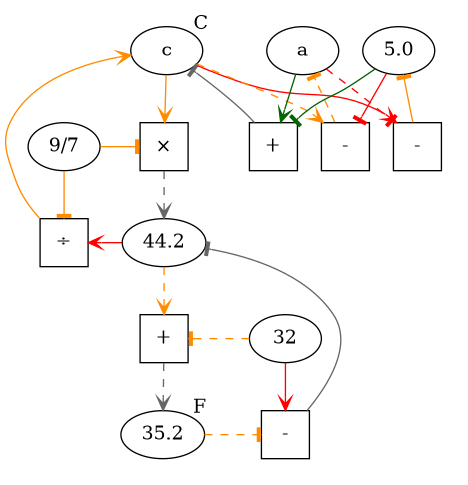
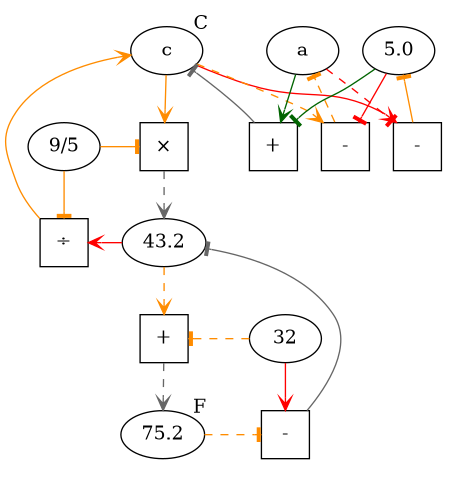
node "9/7": label "9/7" -> "9/5"
node "44.2": label "44.2" -> "43.2"
node "35.2": label "35.2" -> "75.2"
